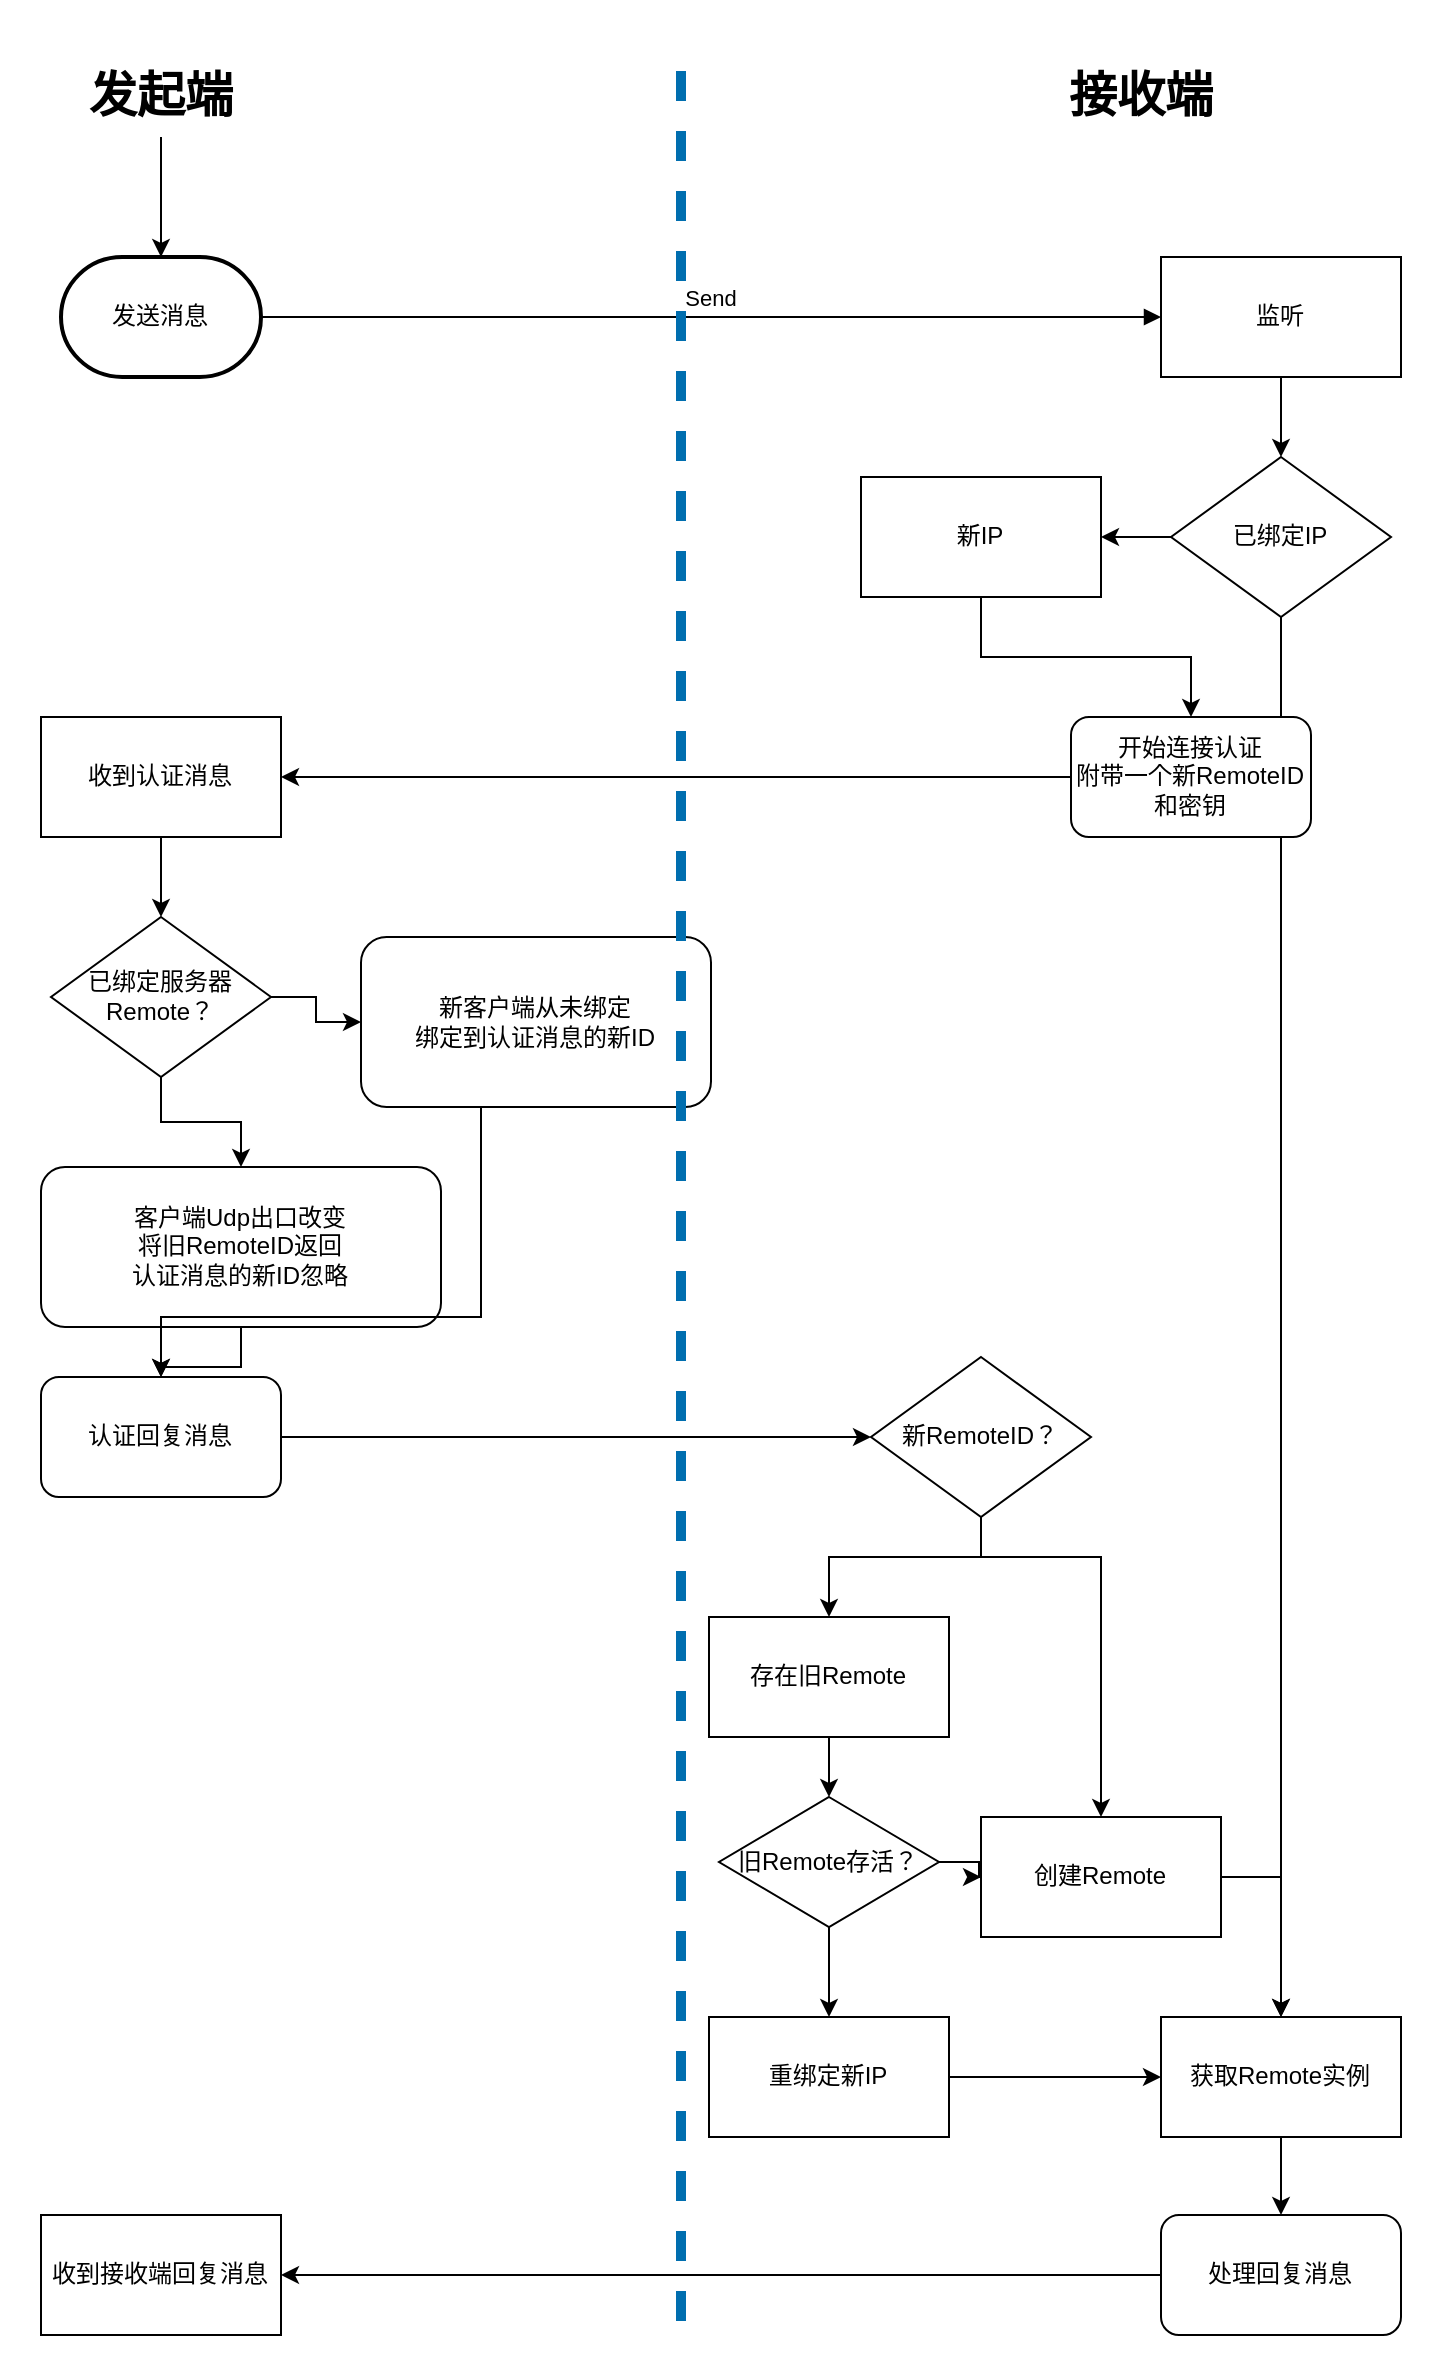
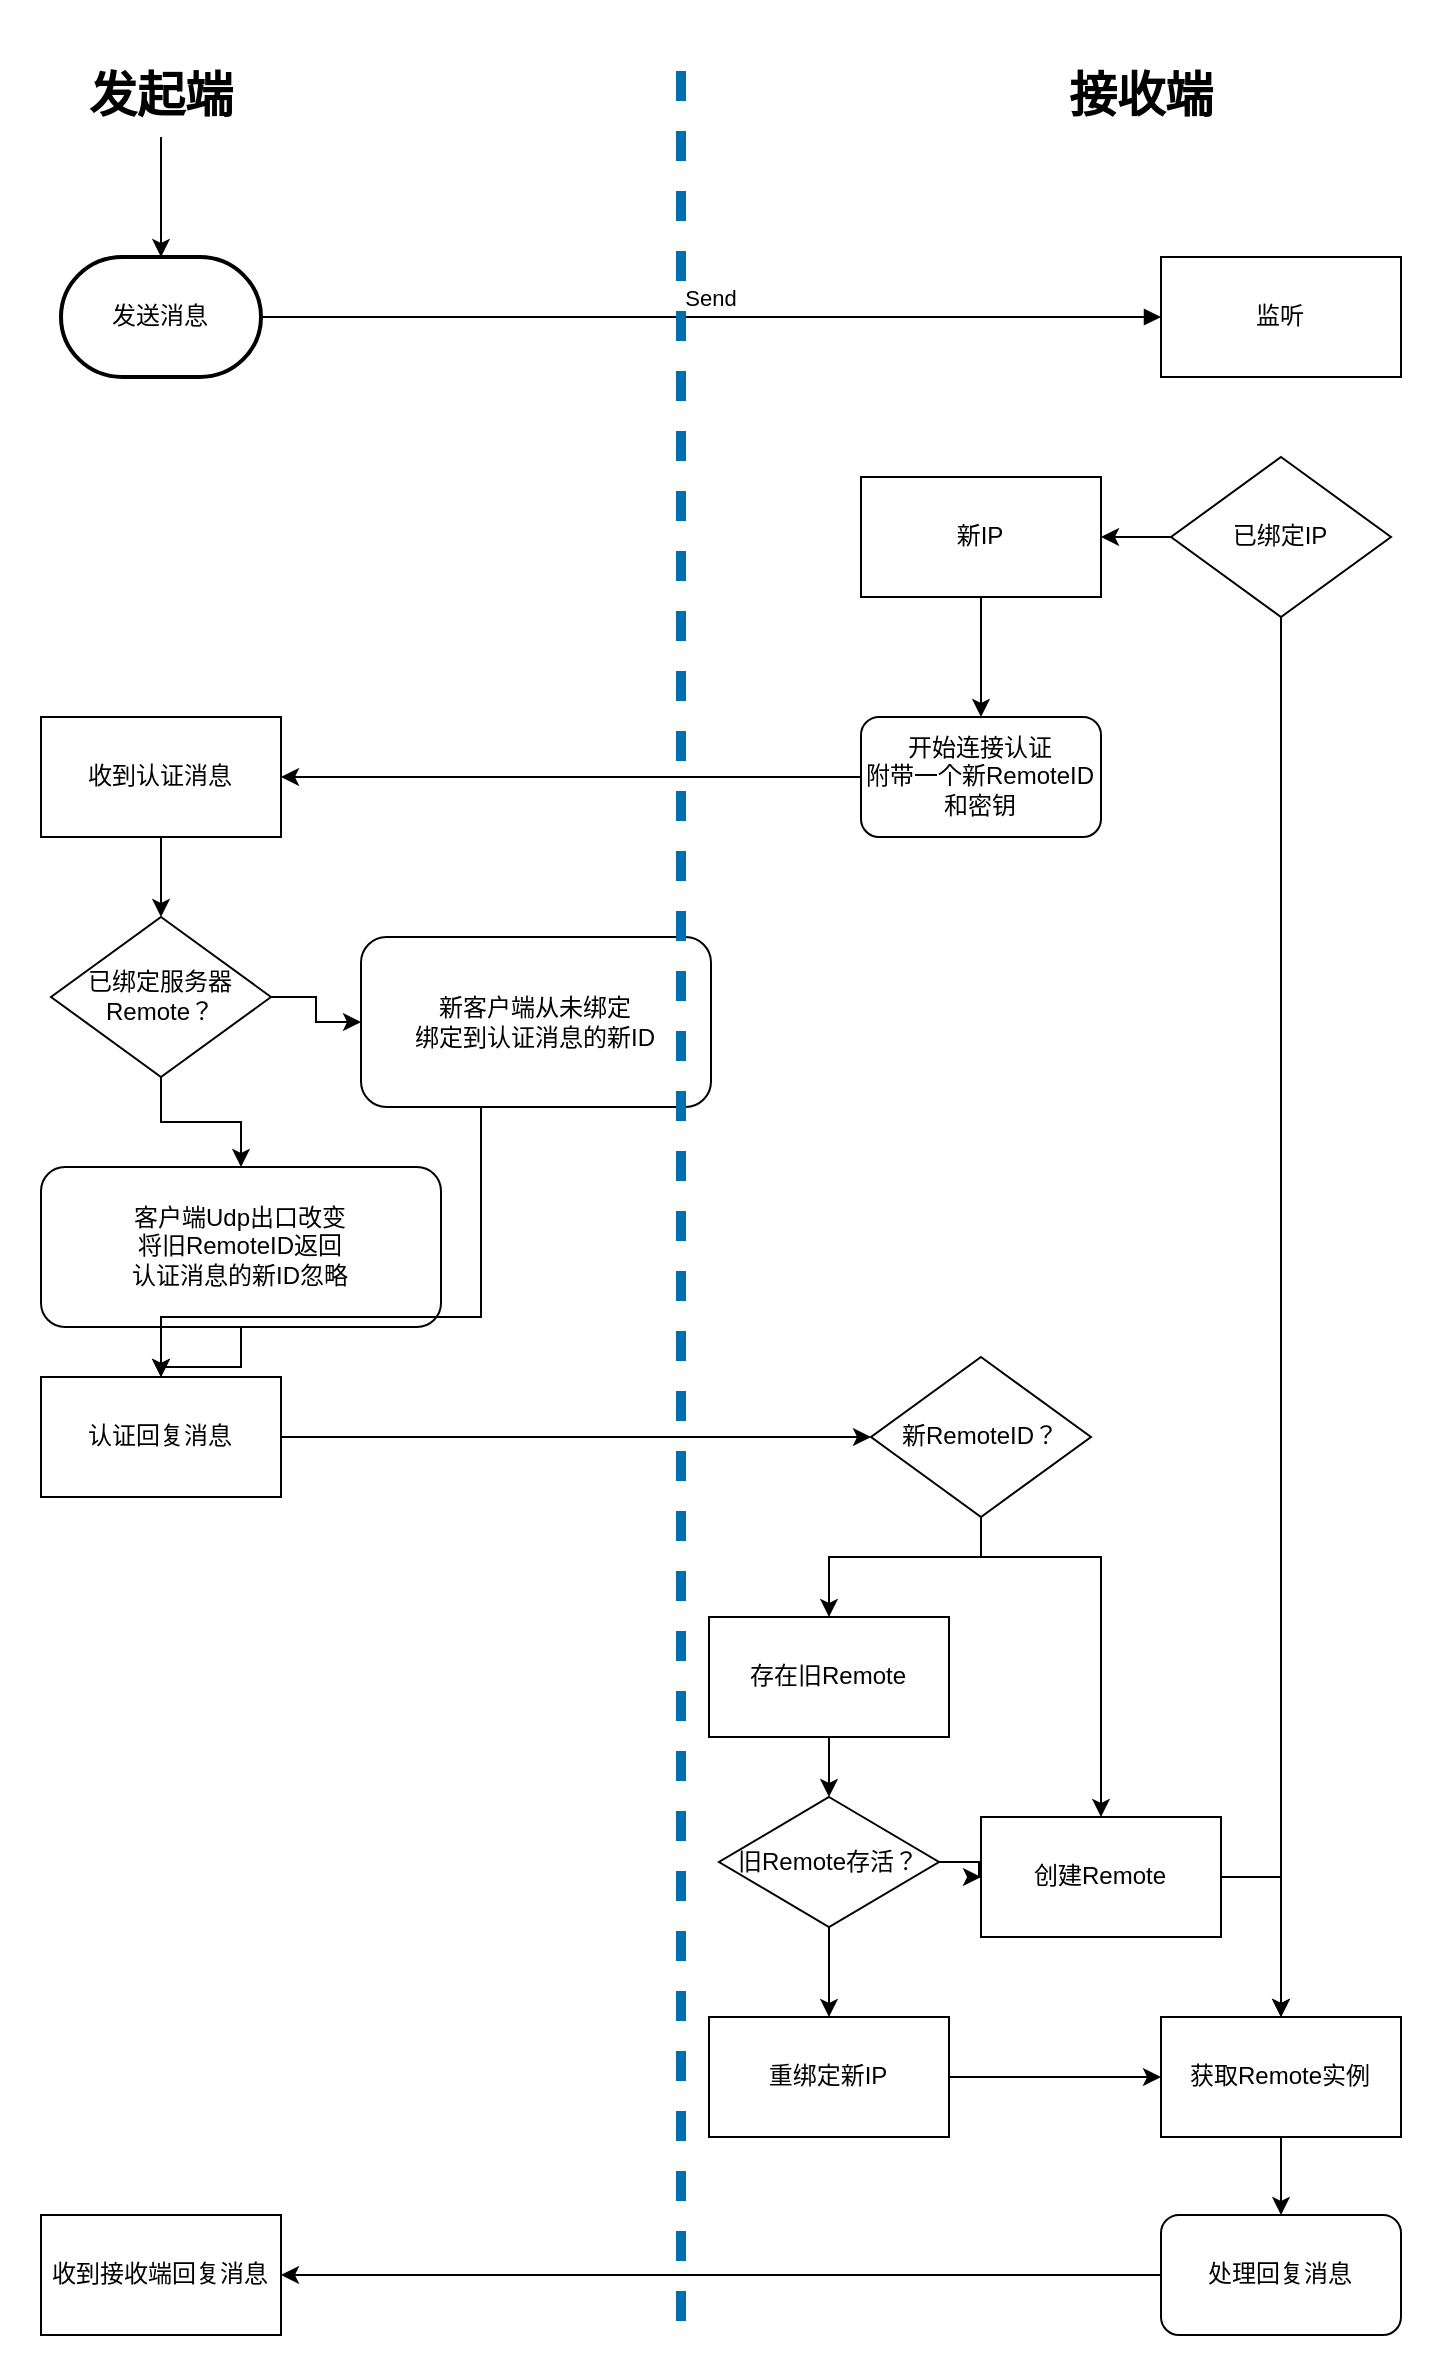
edge "监听" -> "已绑定IP": removed
node "开始连接认证 附带一个新RemoteID 和密钥": moved (1191, 777) -> (981, 777)
node "认证回复消息": shape rounded rectangle -> rectangle
